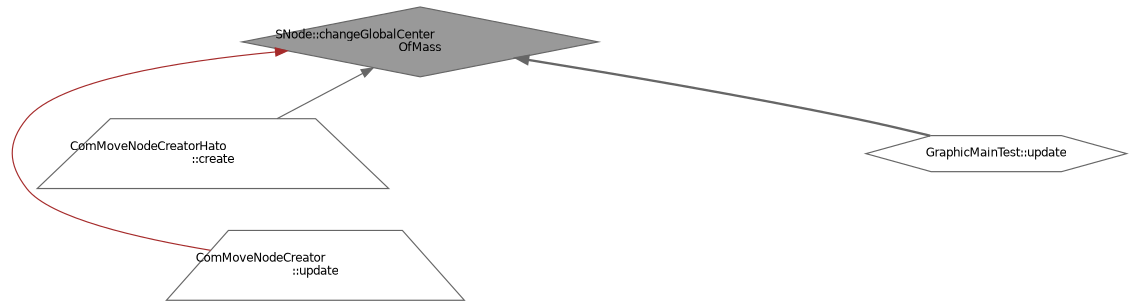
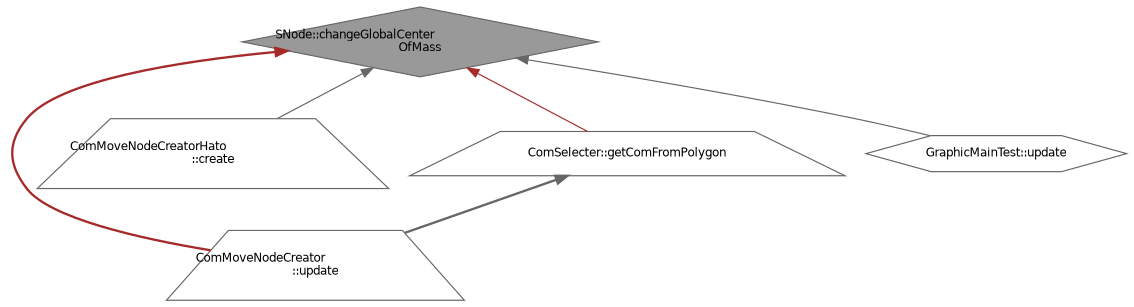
edge "GraphicMainTest::update" -> "SNode::changeGlobalCenter OfMass": style bold -> solid
edge "ComMoveNodeCreator ::update" -> "SNode::changeGlobalCenter OfMass": style solid -> bold
node "ComSelecter::getComFromPolygon": added
